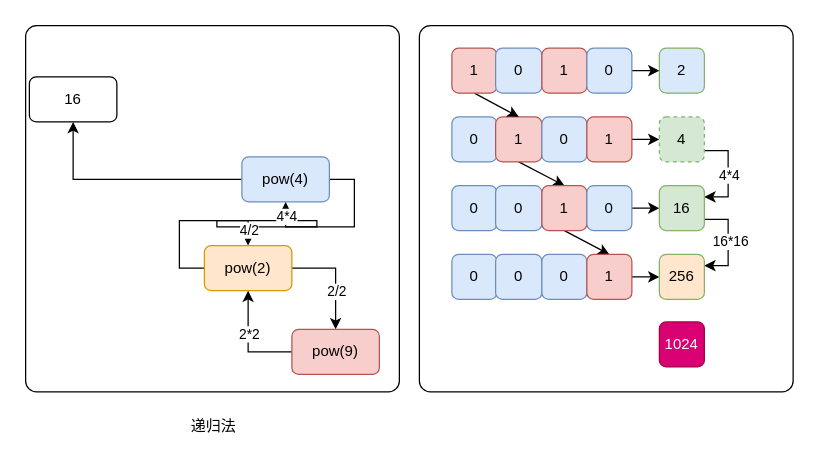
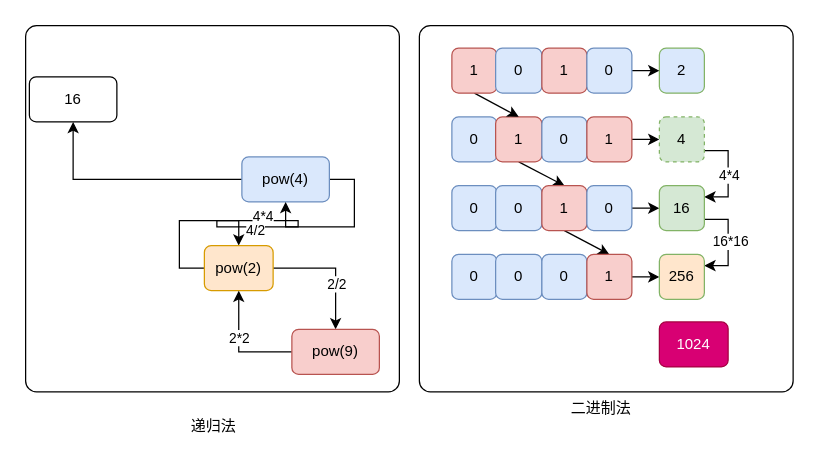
node "pow(2)": size 88x45 -> 69x45
node "1024": size 45x45 -> 69x45
node "二进制法": added
